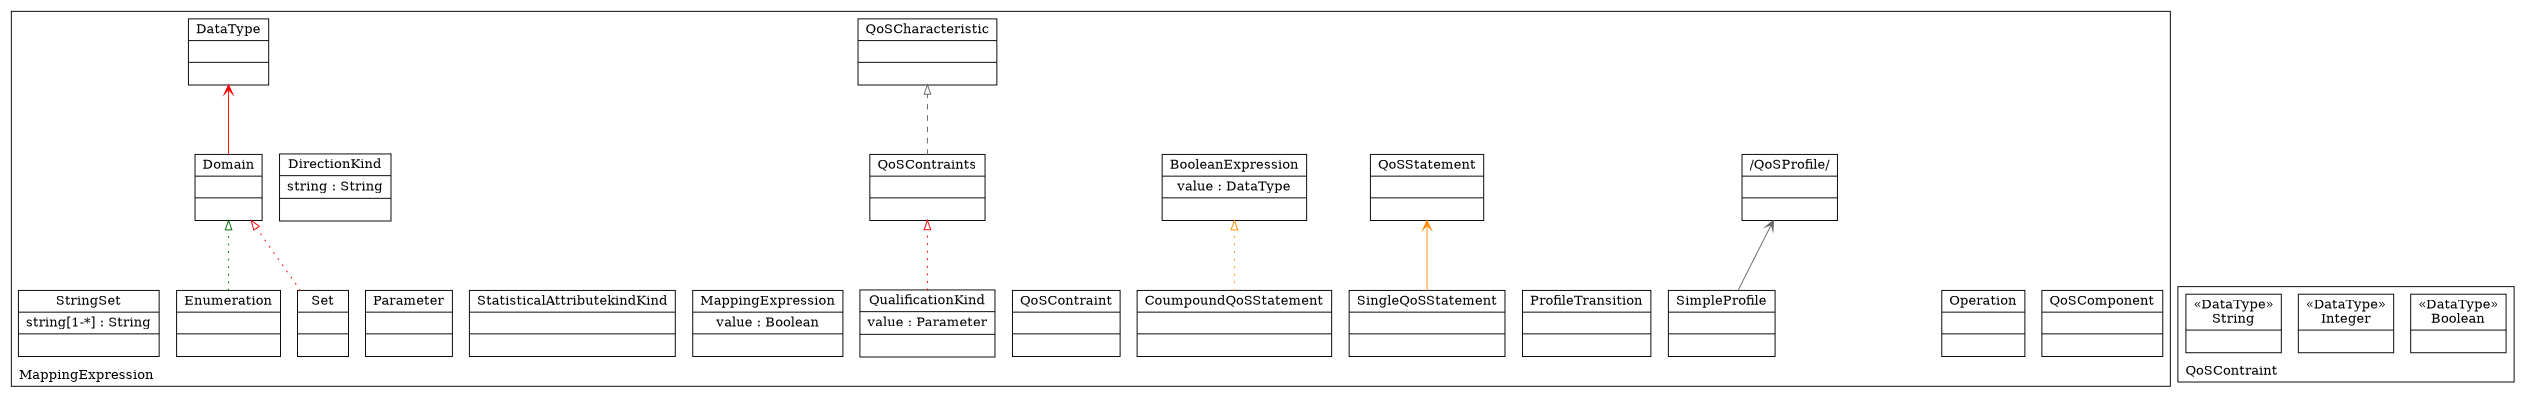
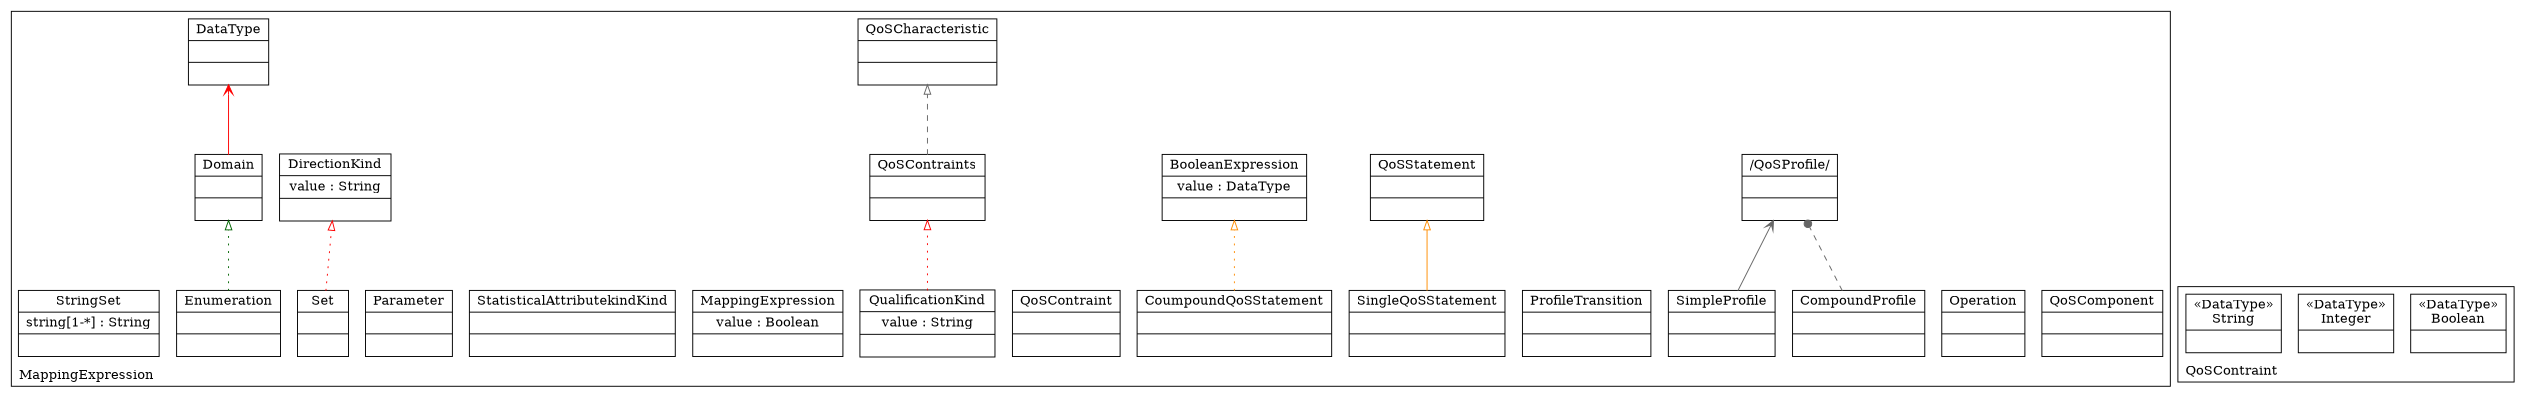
node "DirectionKind": text "string : String" -> "value : String"
edge "Set" -> "Domain": now "Set" -> "DirectionKind"
edge "SingleQoSStatement" -> "QoSStatement": arrowhead vee -> onormal
node "QualificationKind": text "value : Parameter" -> "value : String"
node "CompoundProfile": added
